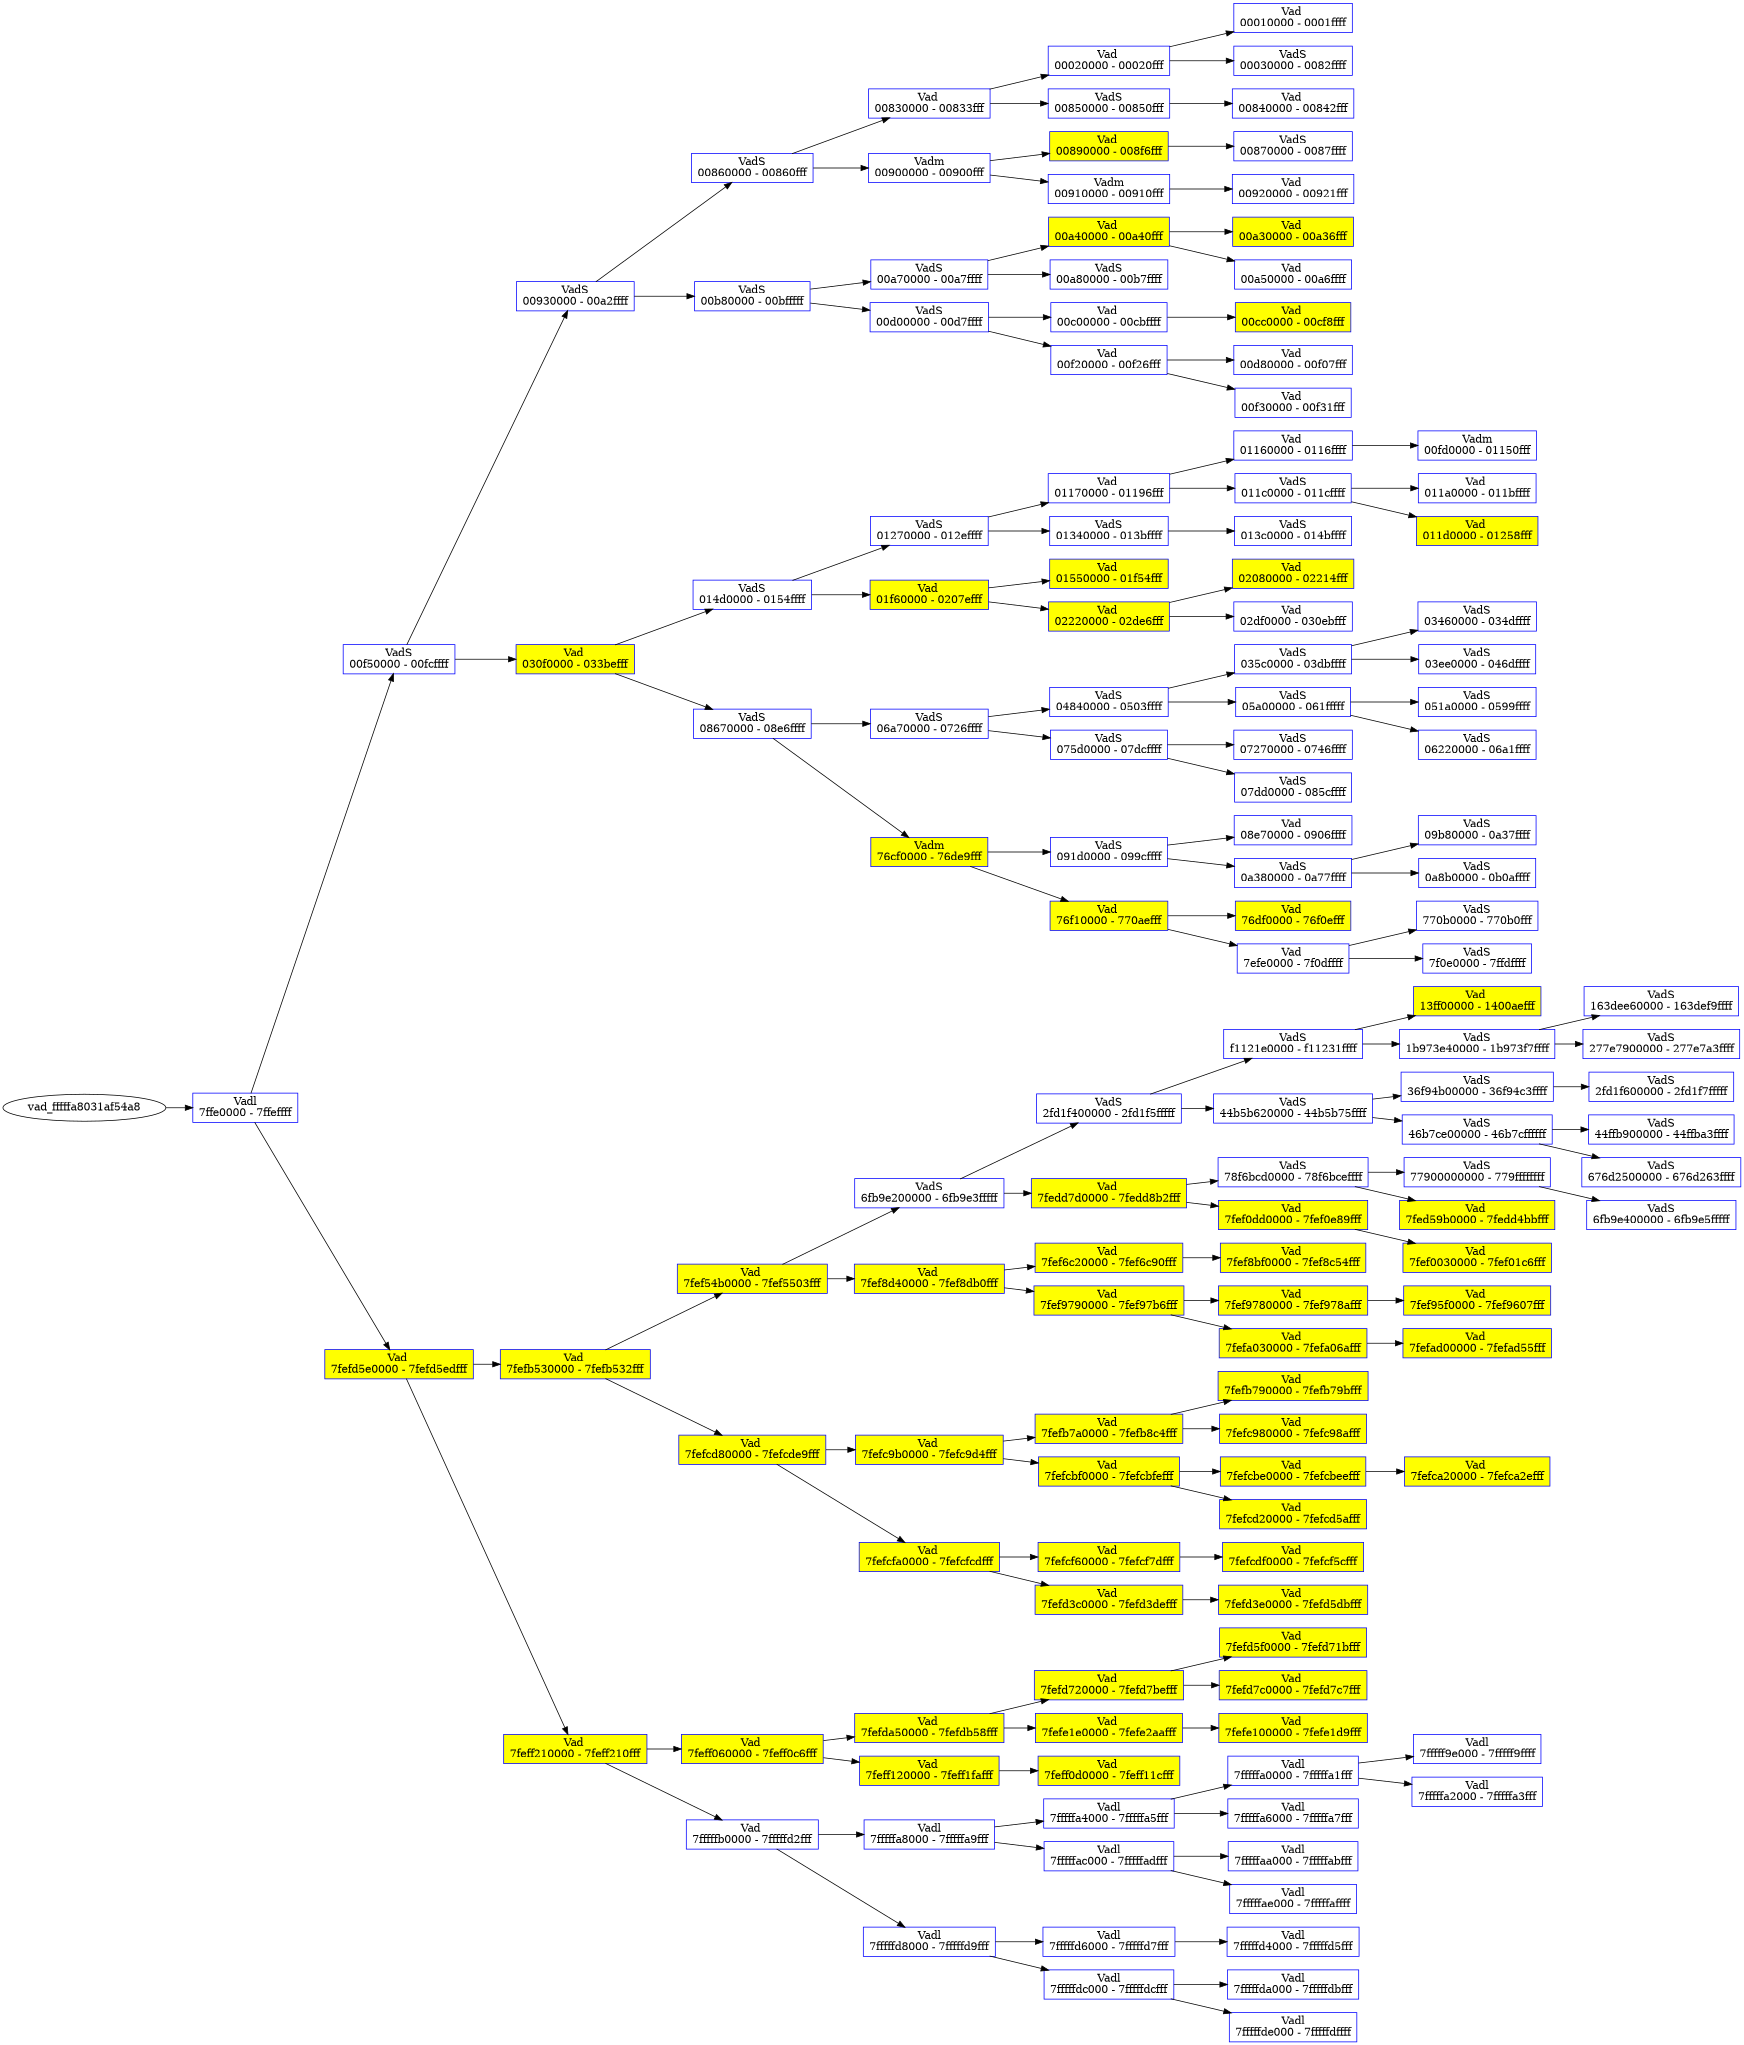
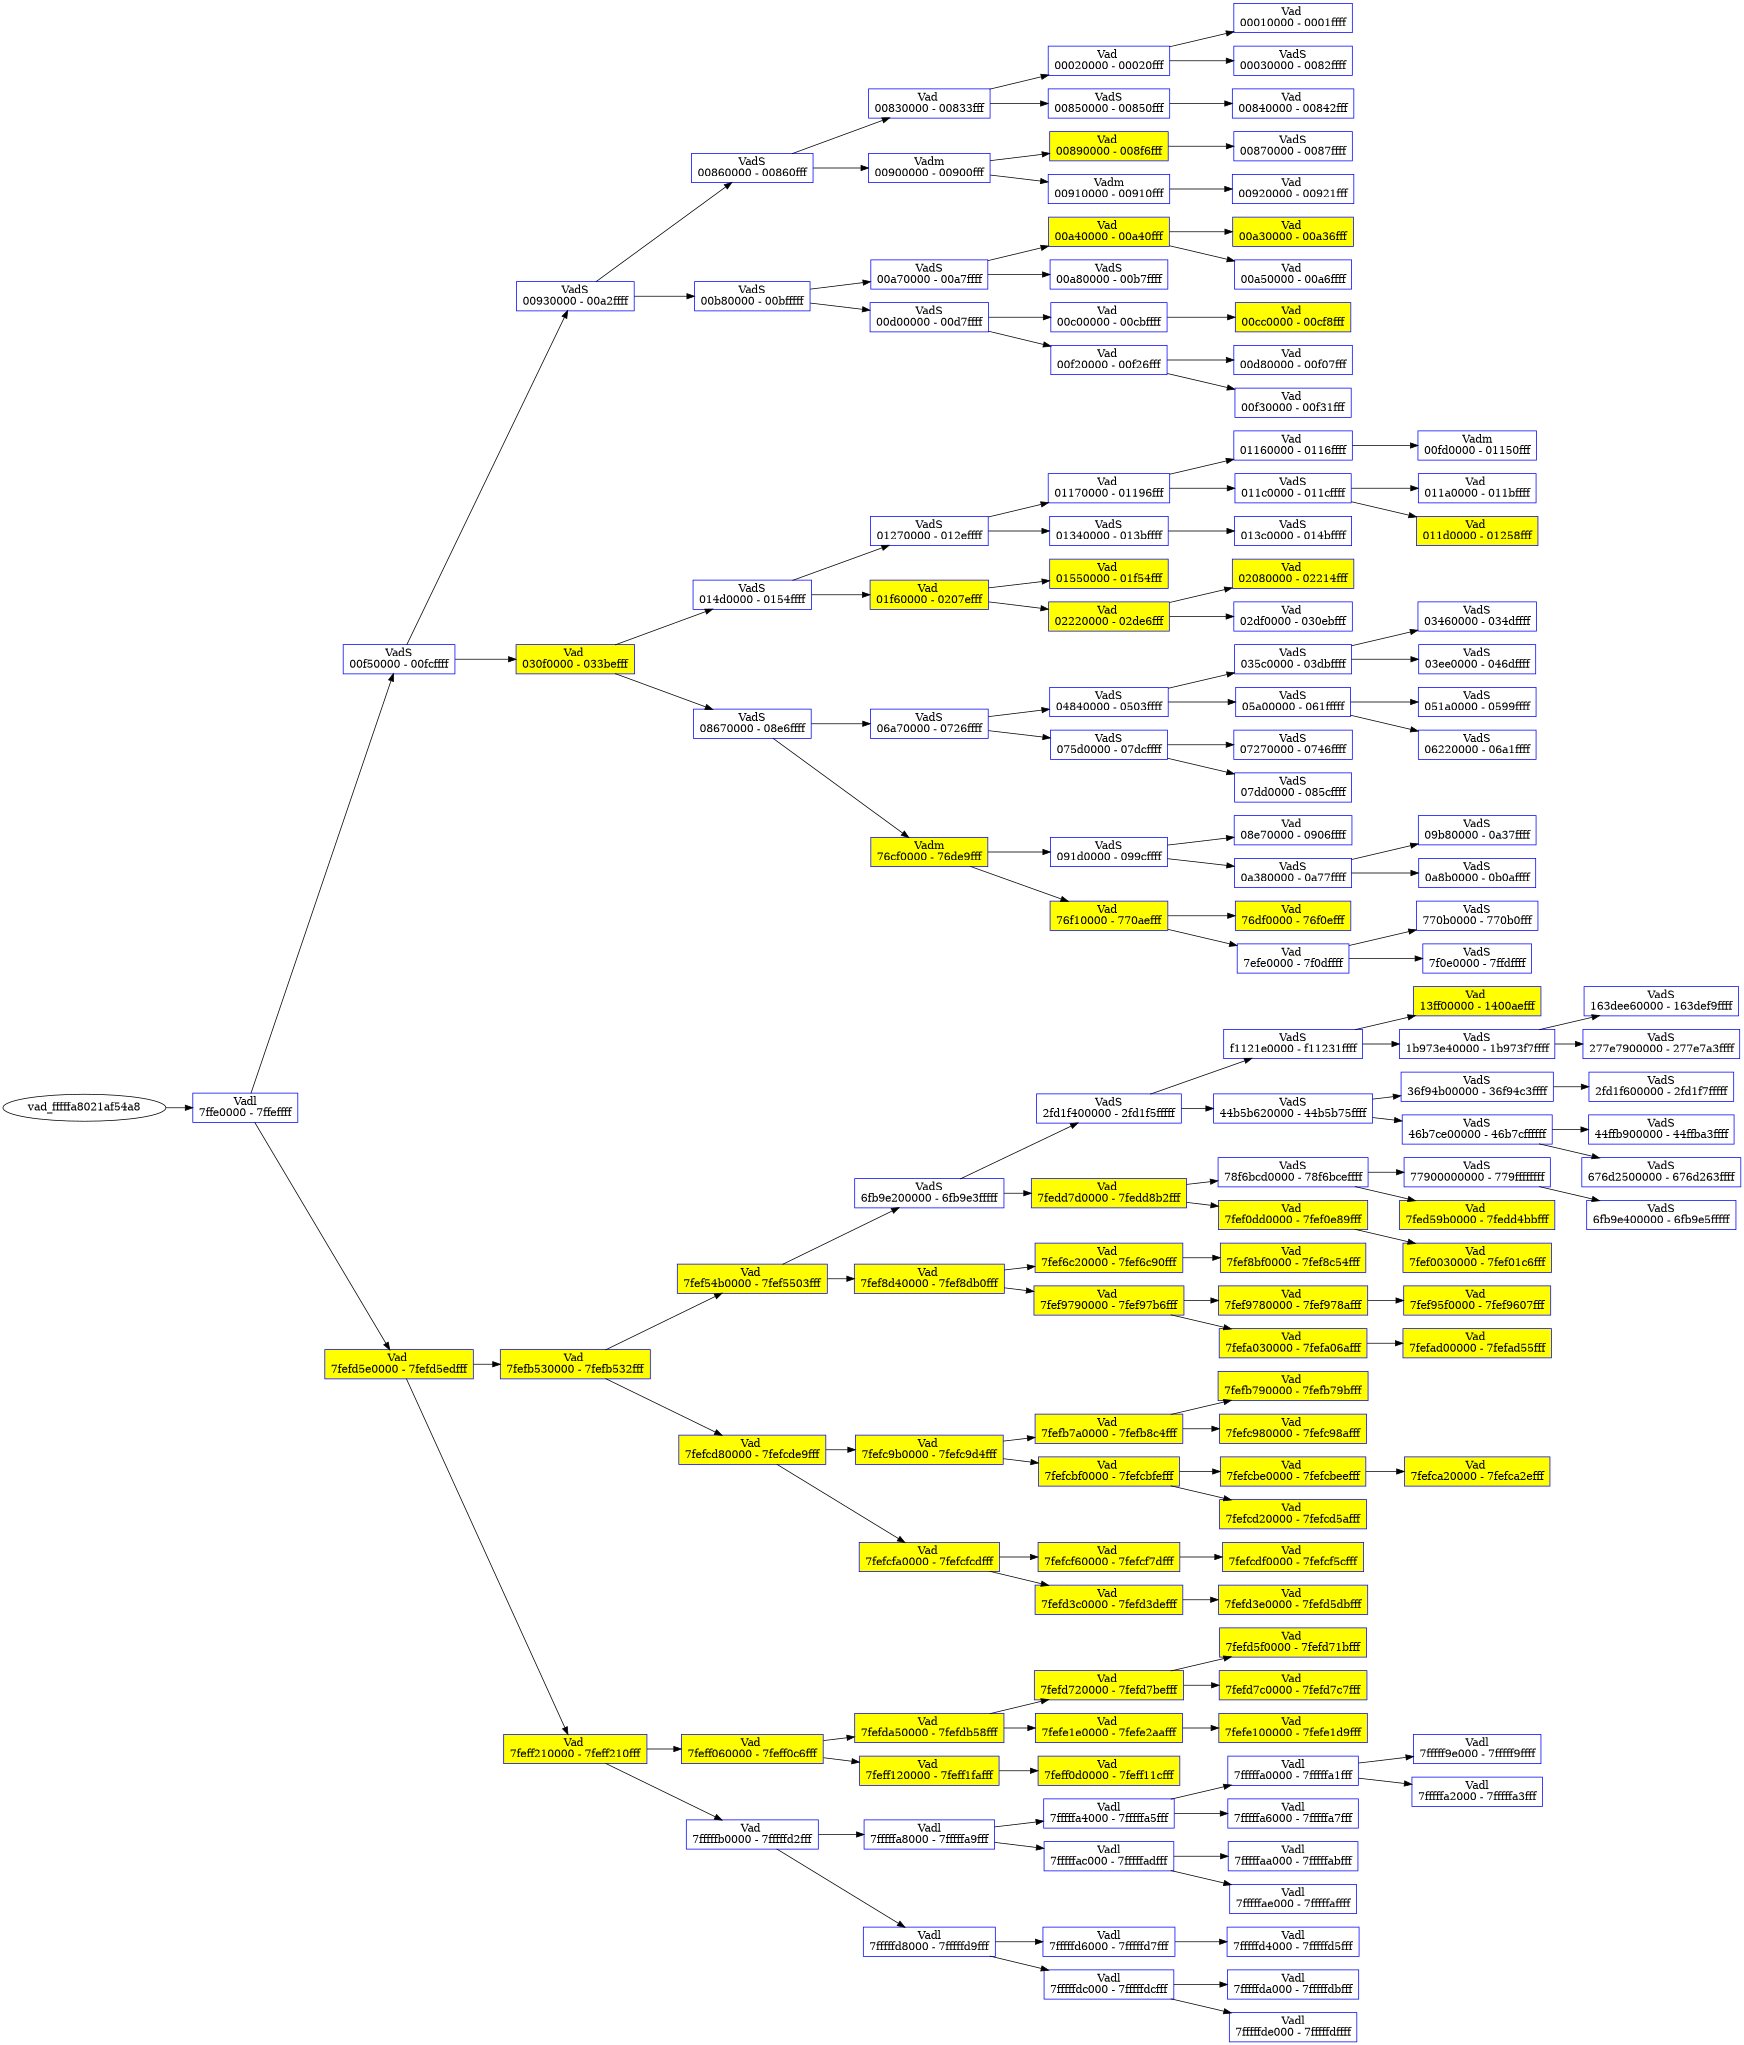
node "vad_fffffa8031af54a8": label "vad_fffffa8031af54a8" -> "vad_fffffa8021af54a8"
